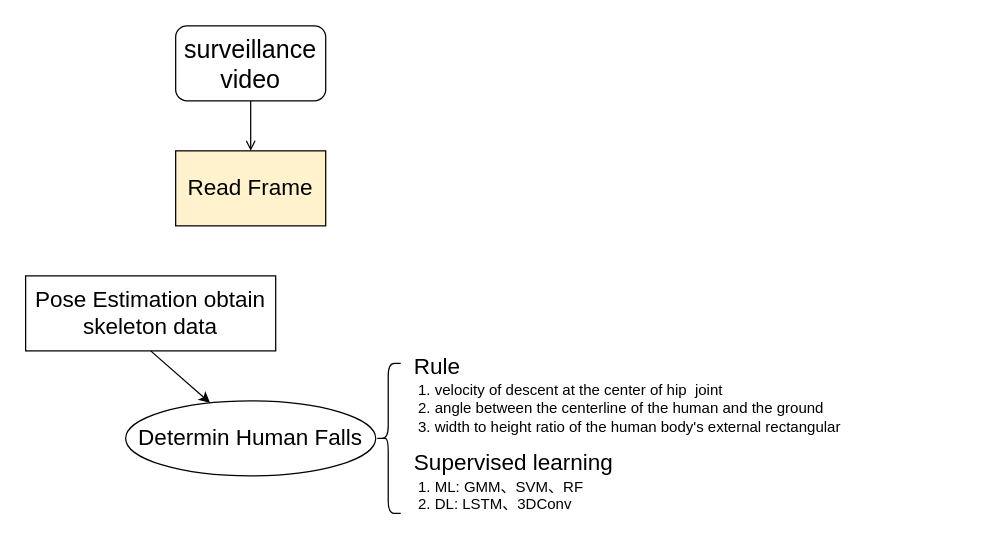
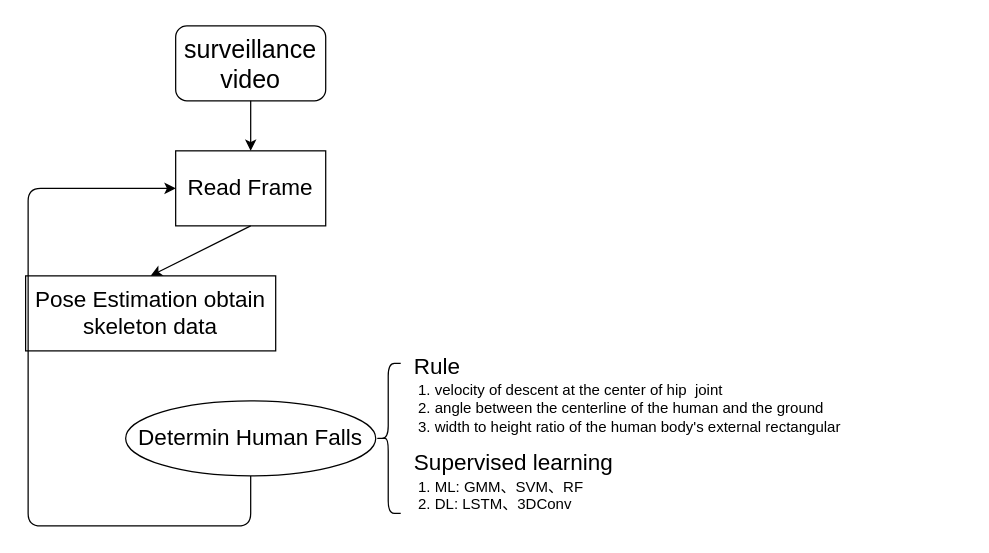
edge "surveillance video" -> "Read Frame": arrowhead open -> classic
node "Read Frame": fillcolor #fff2cc -> #ffffff
edge "Read Frame" -> "Pose Estimation obtain skeleton data": added
edge "Pose Estimation obtain skeleton data" -> "Determin Human Falls": removed
edge "Determin Human Falls" -> "Read Frame": added
